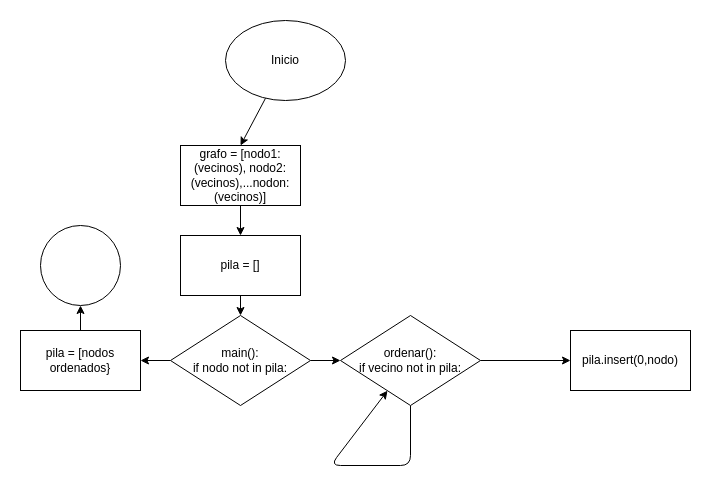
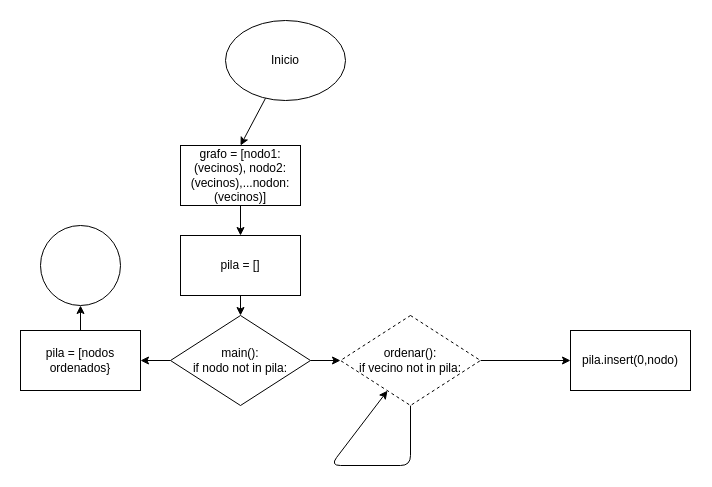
node "ordenar(): if vecino not in pila:": style solid -> dashed
